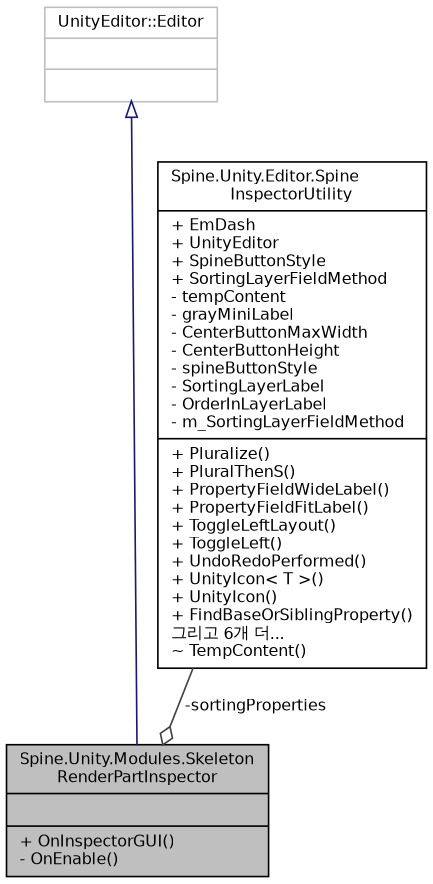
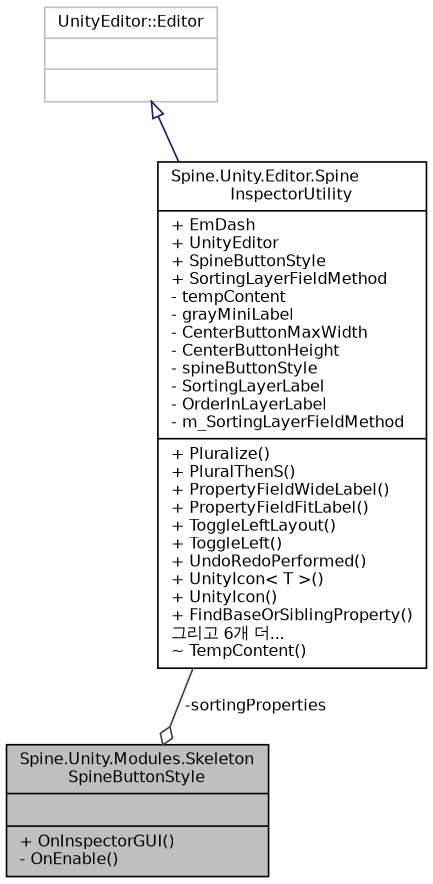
edge "Spine.Unity.Modules.Skeleton" -> "UnityEditor::Editor": now "Spine.Unity.Editor.Spine" -> "UnityEditor::Editor"
node "Spine.Unity.Modules.Skeleton": text "RenderPartInspector" -> "SpineButtonStyle"
